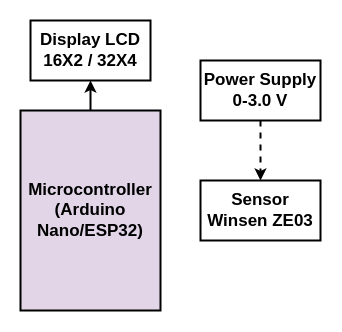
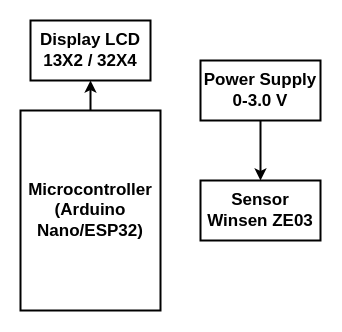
node "Display LCD 16X2 / 32X4": label "Display LCD 16X2 / 32X4" -> "Display LCD 13X2 / 32X4"
edge "Power Supply 0-3.0 V" -> "Sensor Winsen ZE03": style dashed -> solid
node "Microcontroller (Arduino Nano/ESP32)": fillcolor #e1d5e7 -> #ffffff
